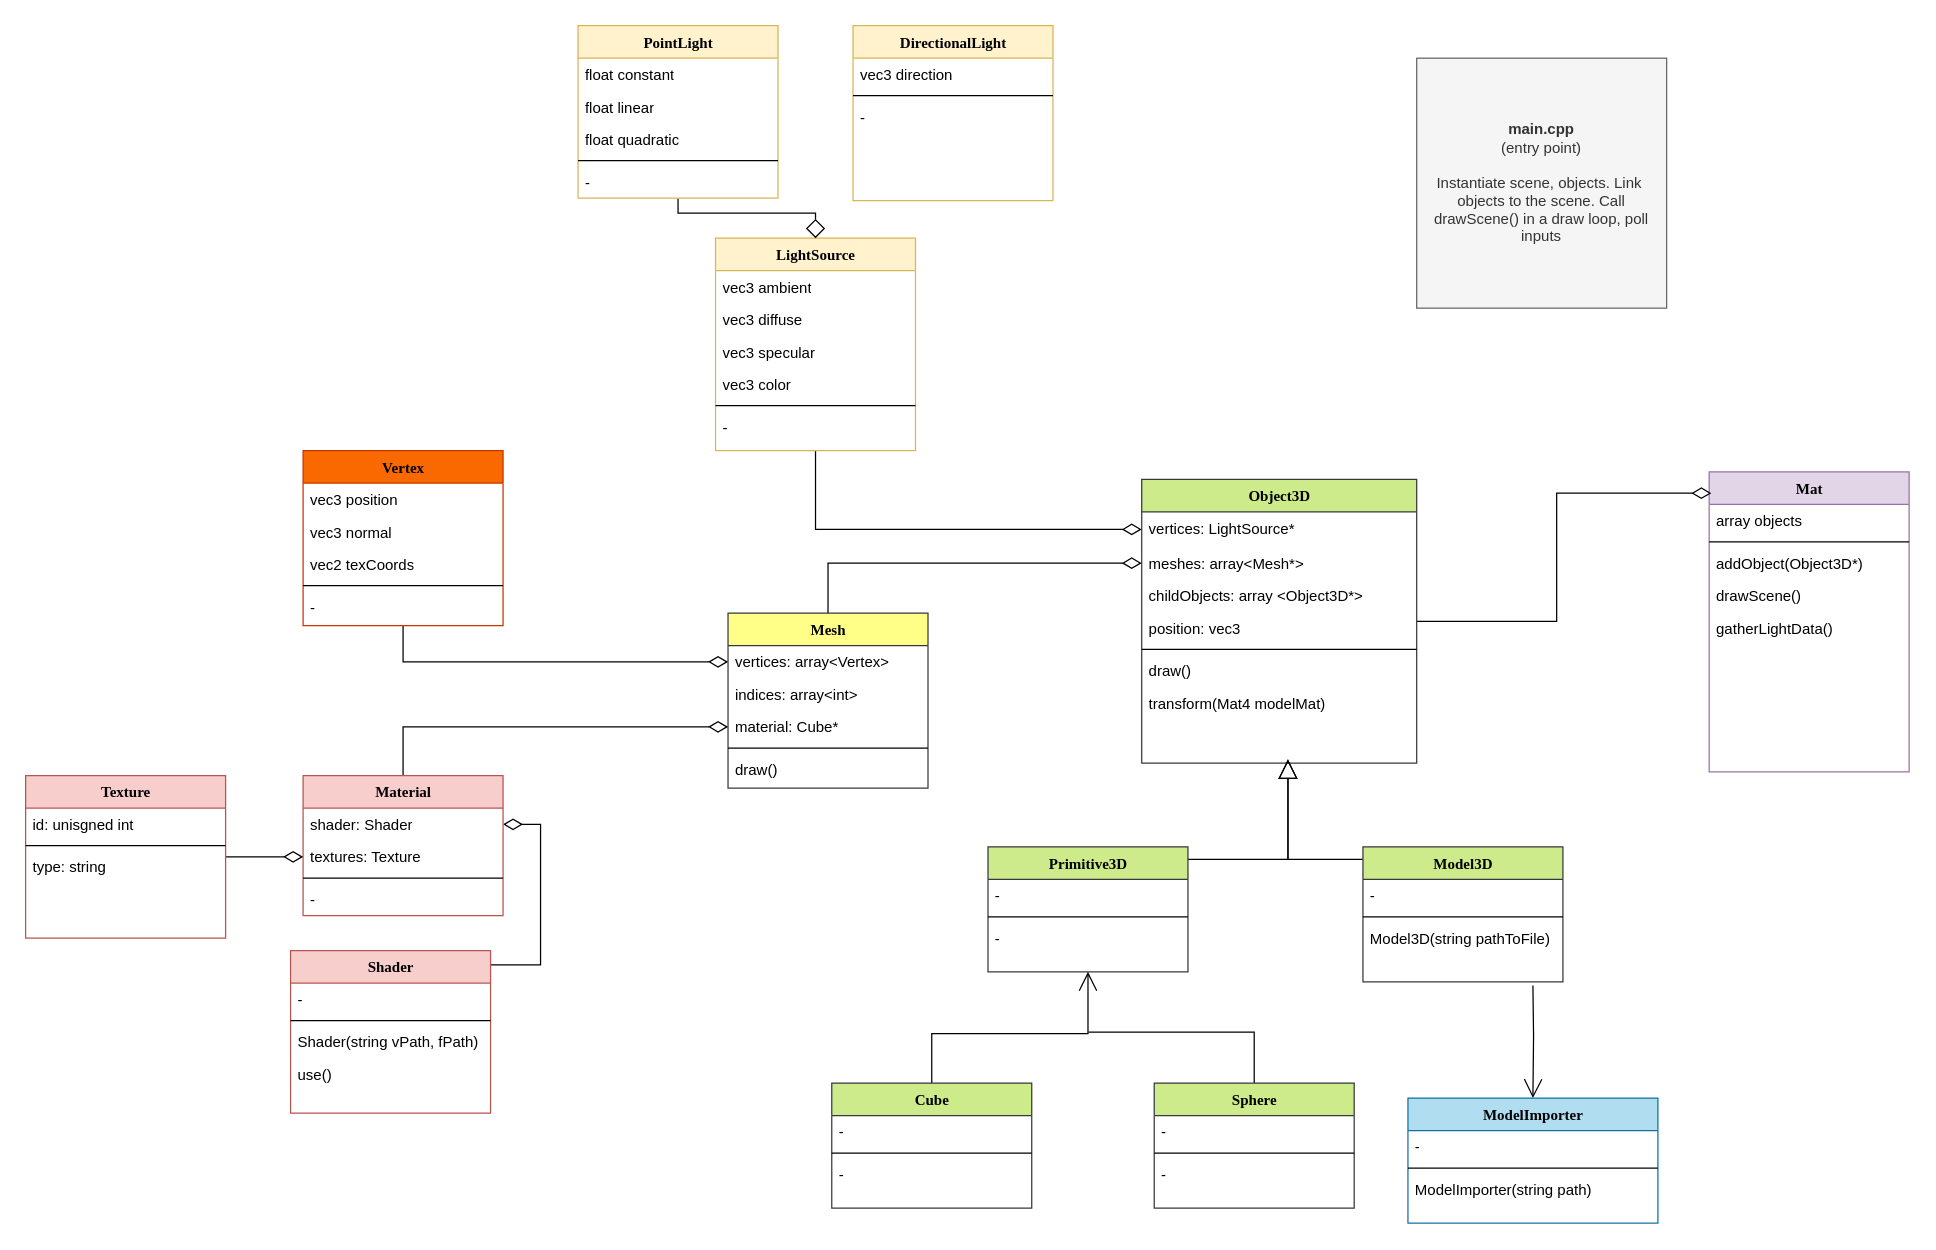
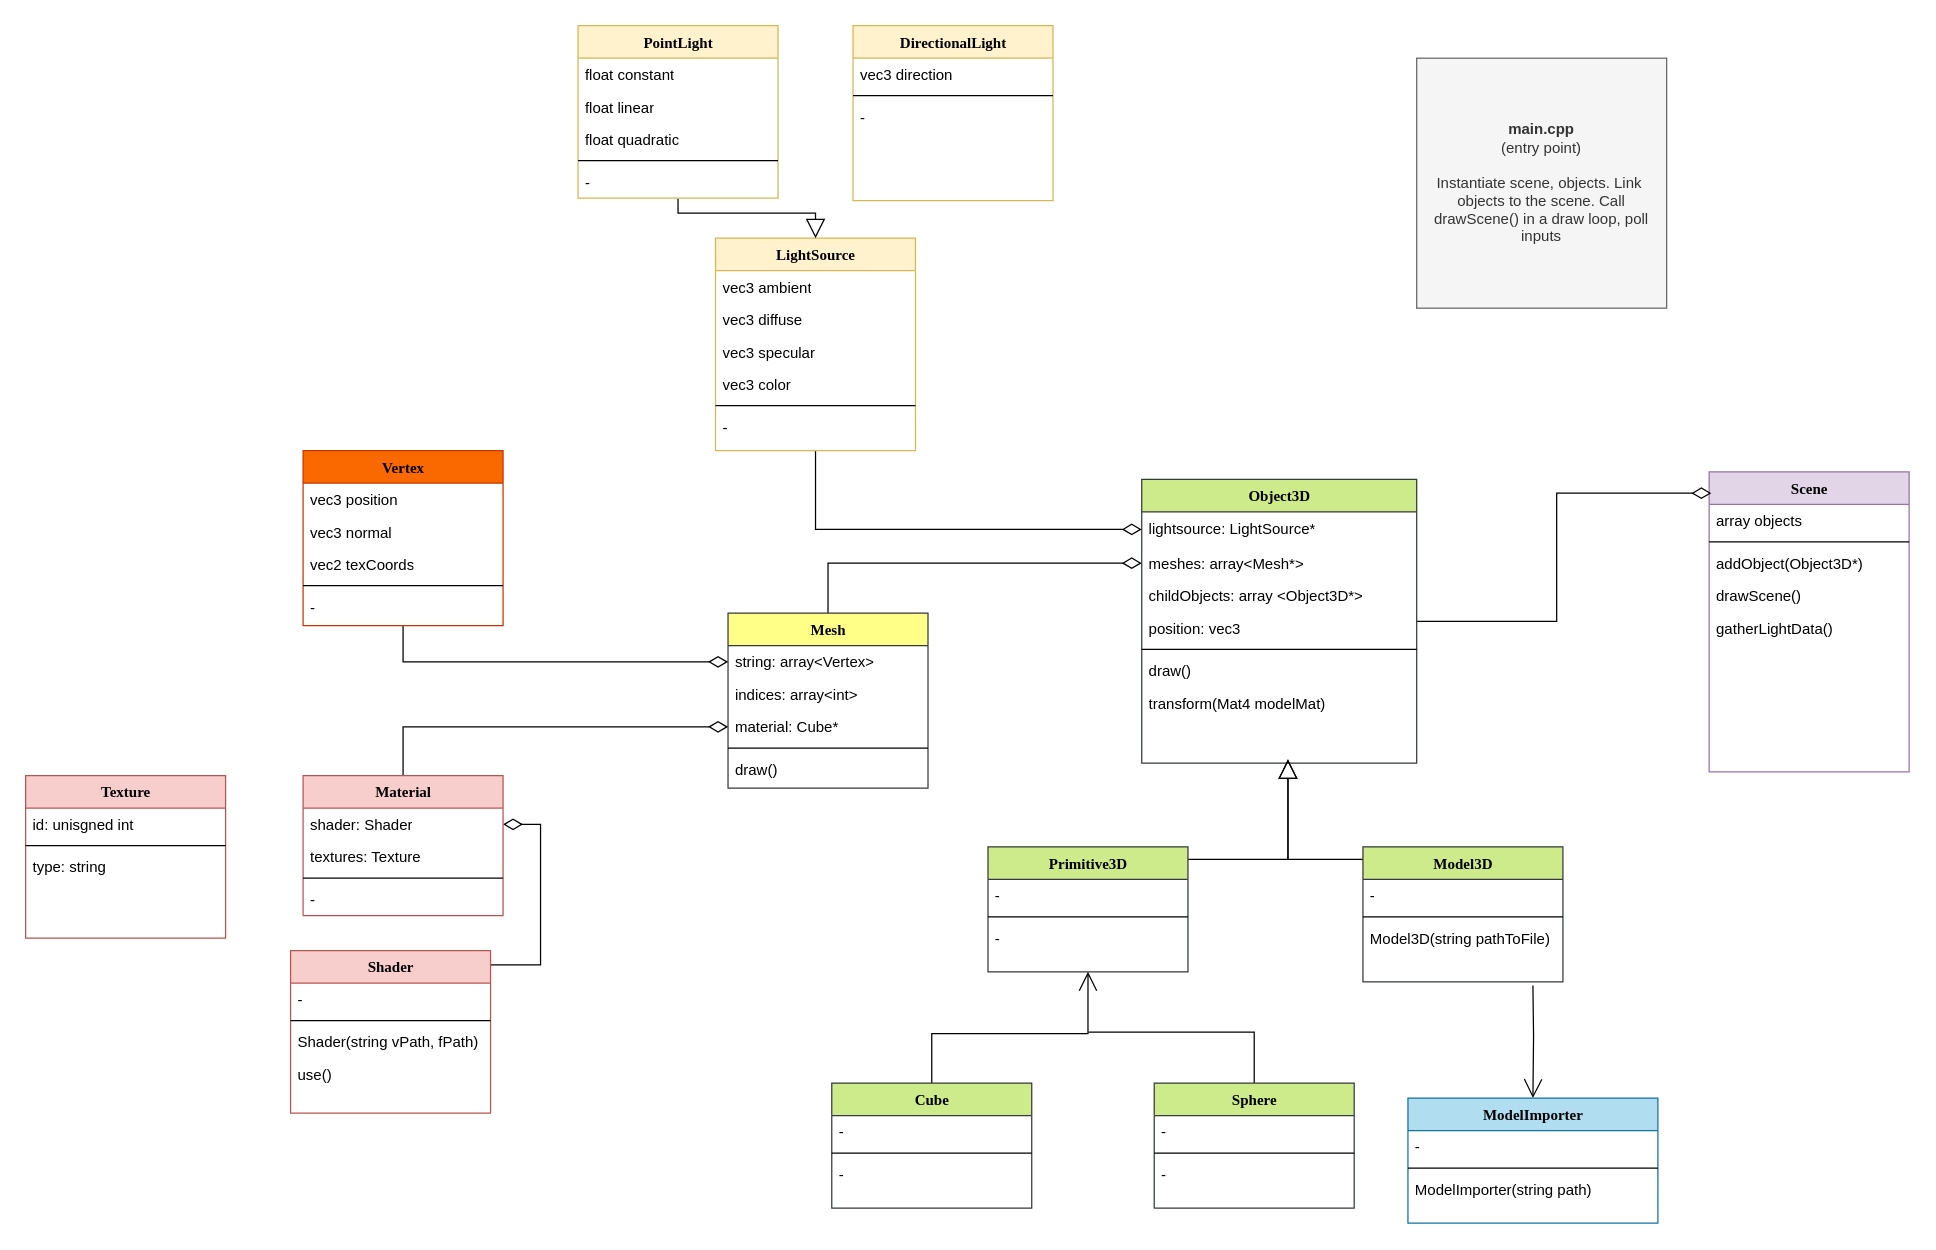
edge "PointLight" -> "LightSource": arrowhead diamond -> block
node "Mat": label "Mat" -> "Scene"
node "vertices: LightSource*": label "vertices: LightSource*" -> "lightsource: LightSource*"
node "vertices: array<Vertex>": label "vertices: array<Vertex>" -> "string: array<Vertex>"
edge "Texture" -> "textures: Texture": removed
